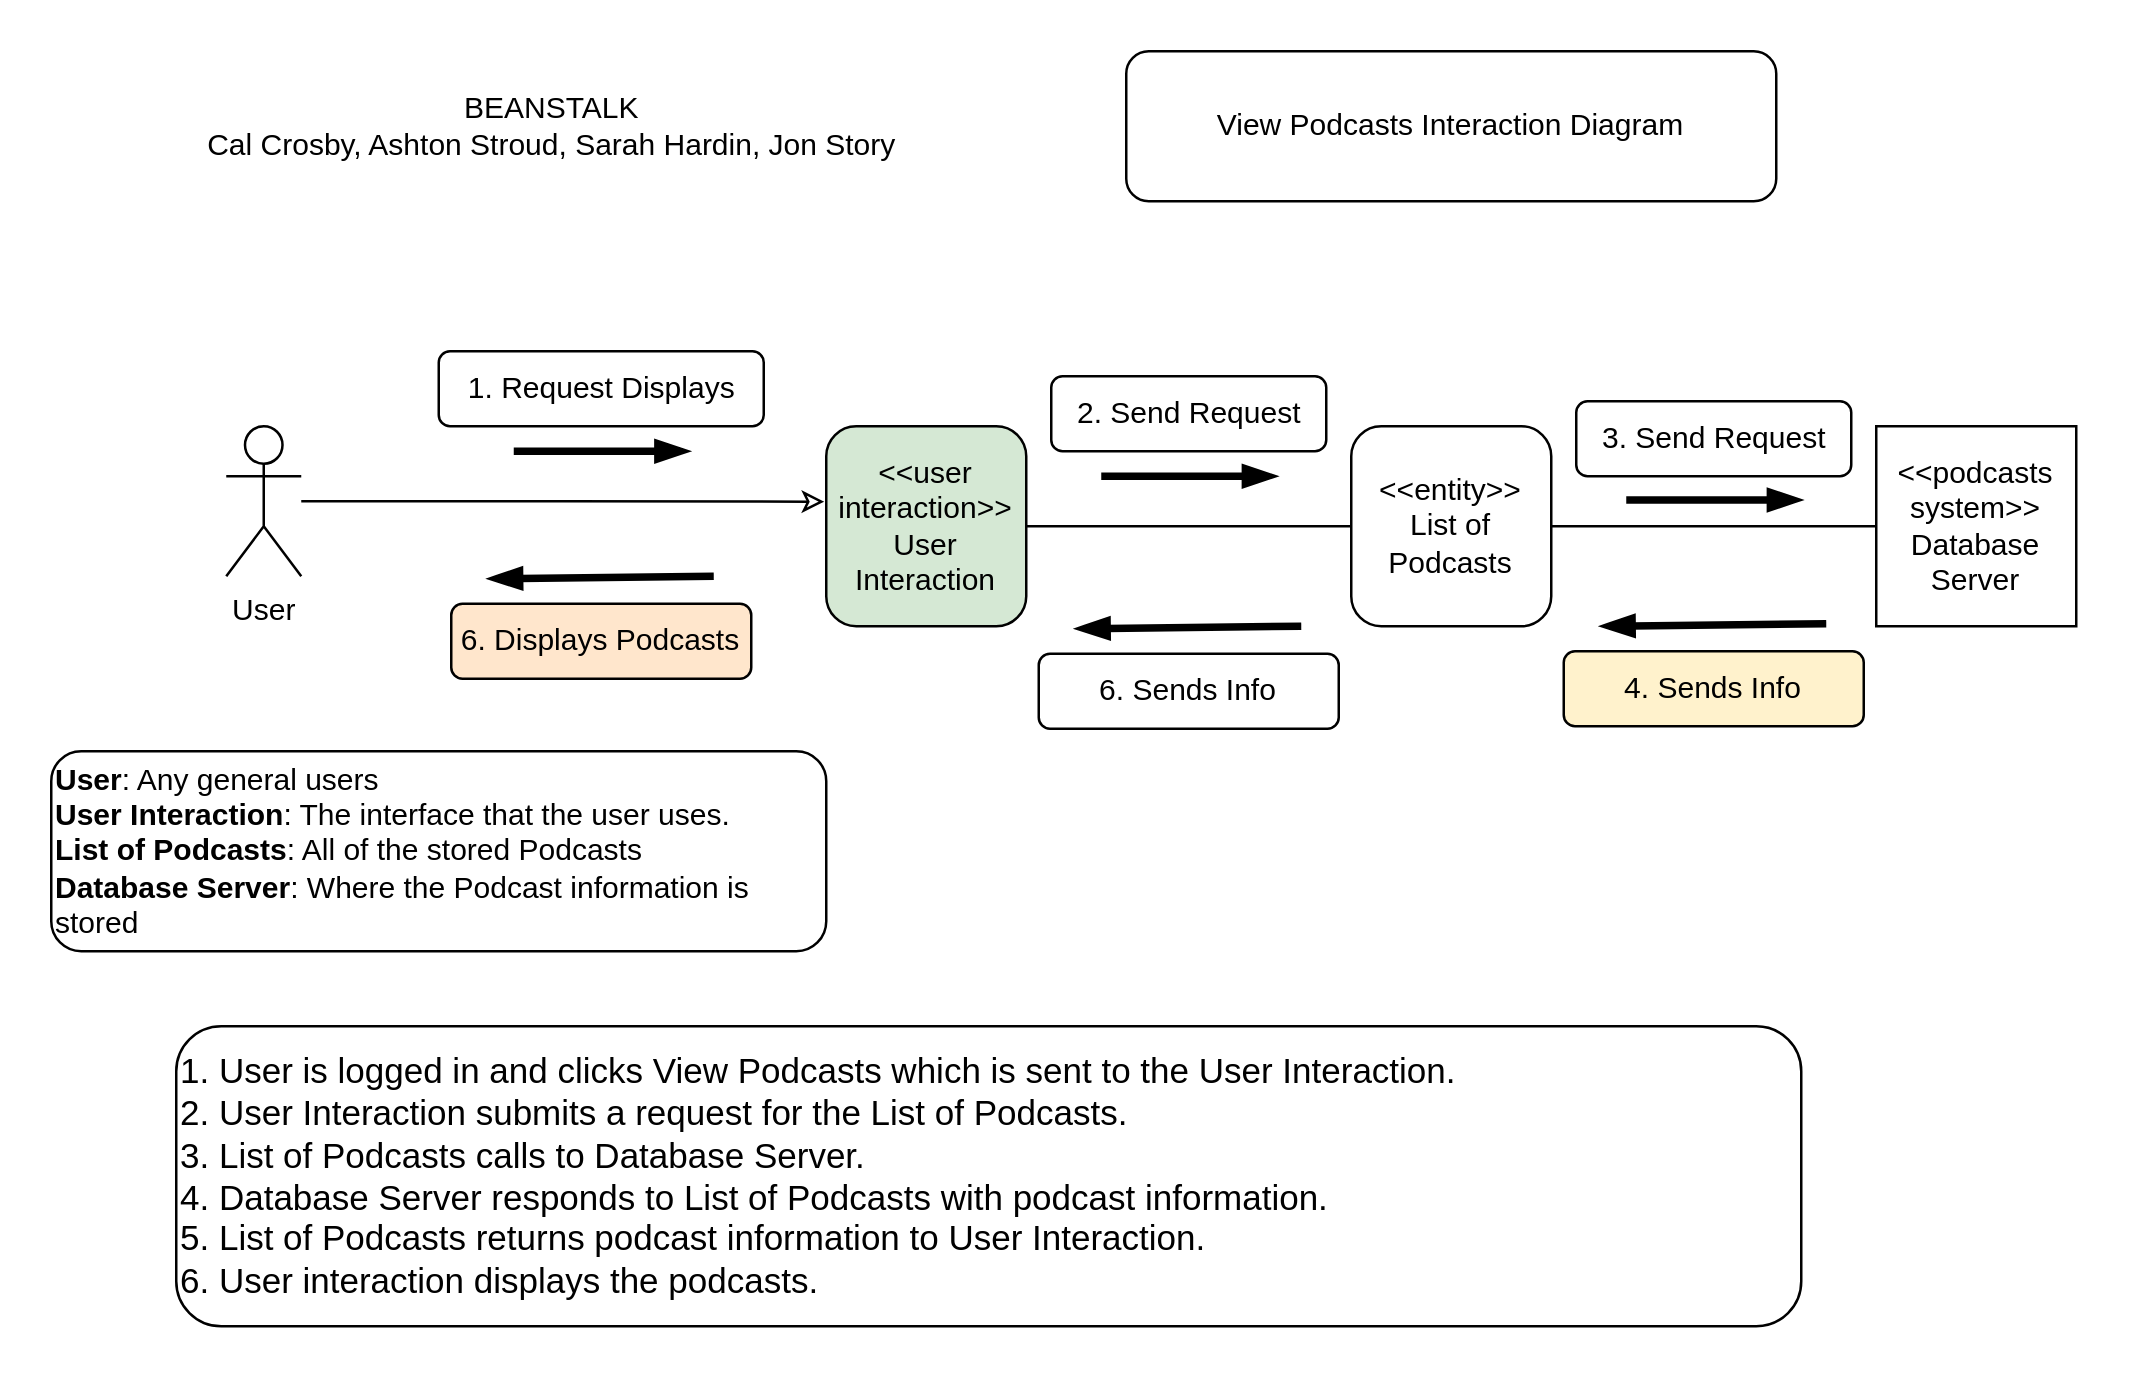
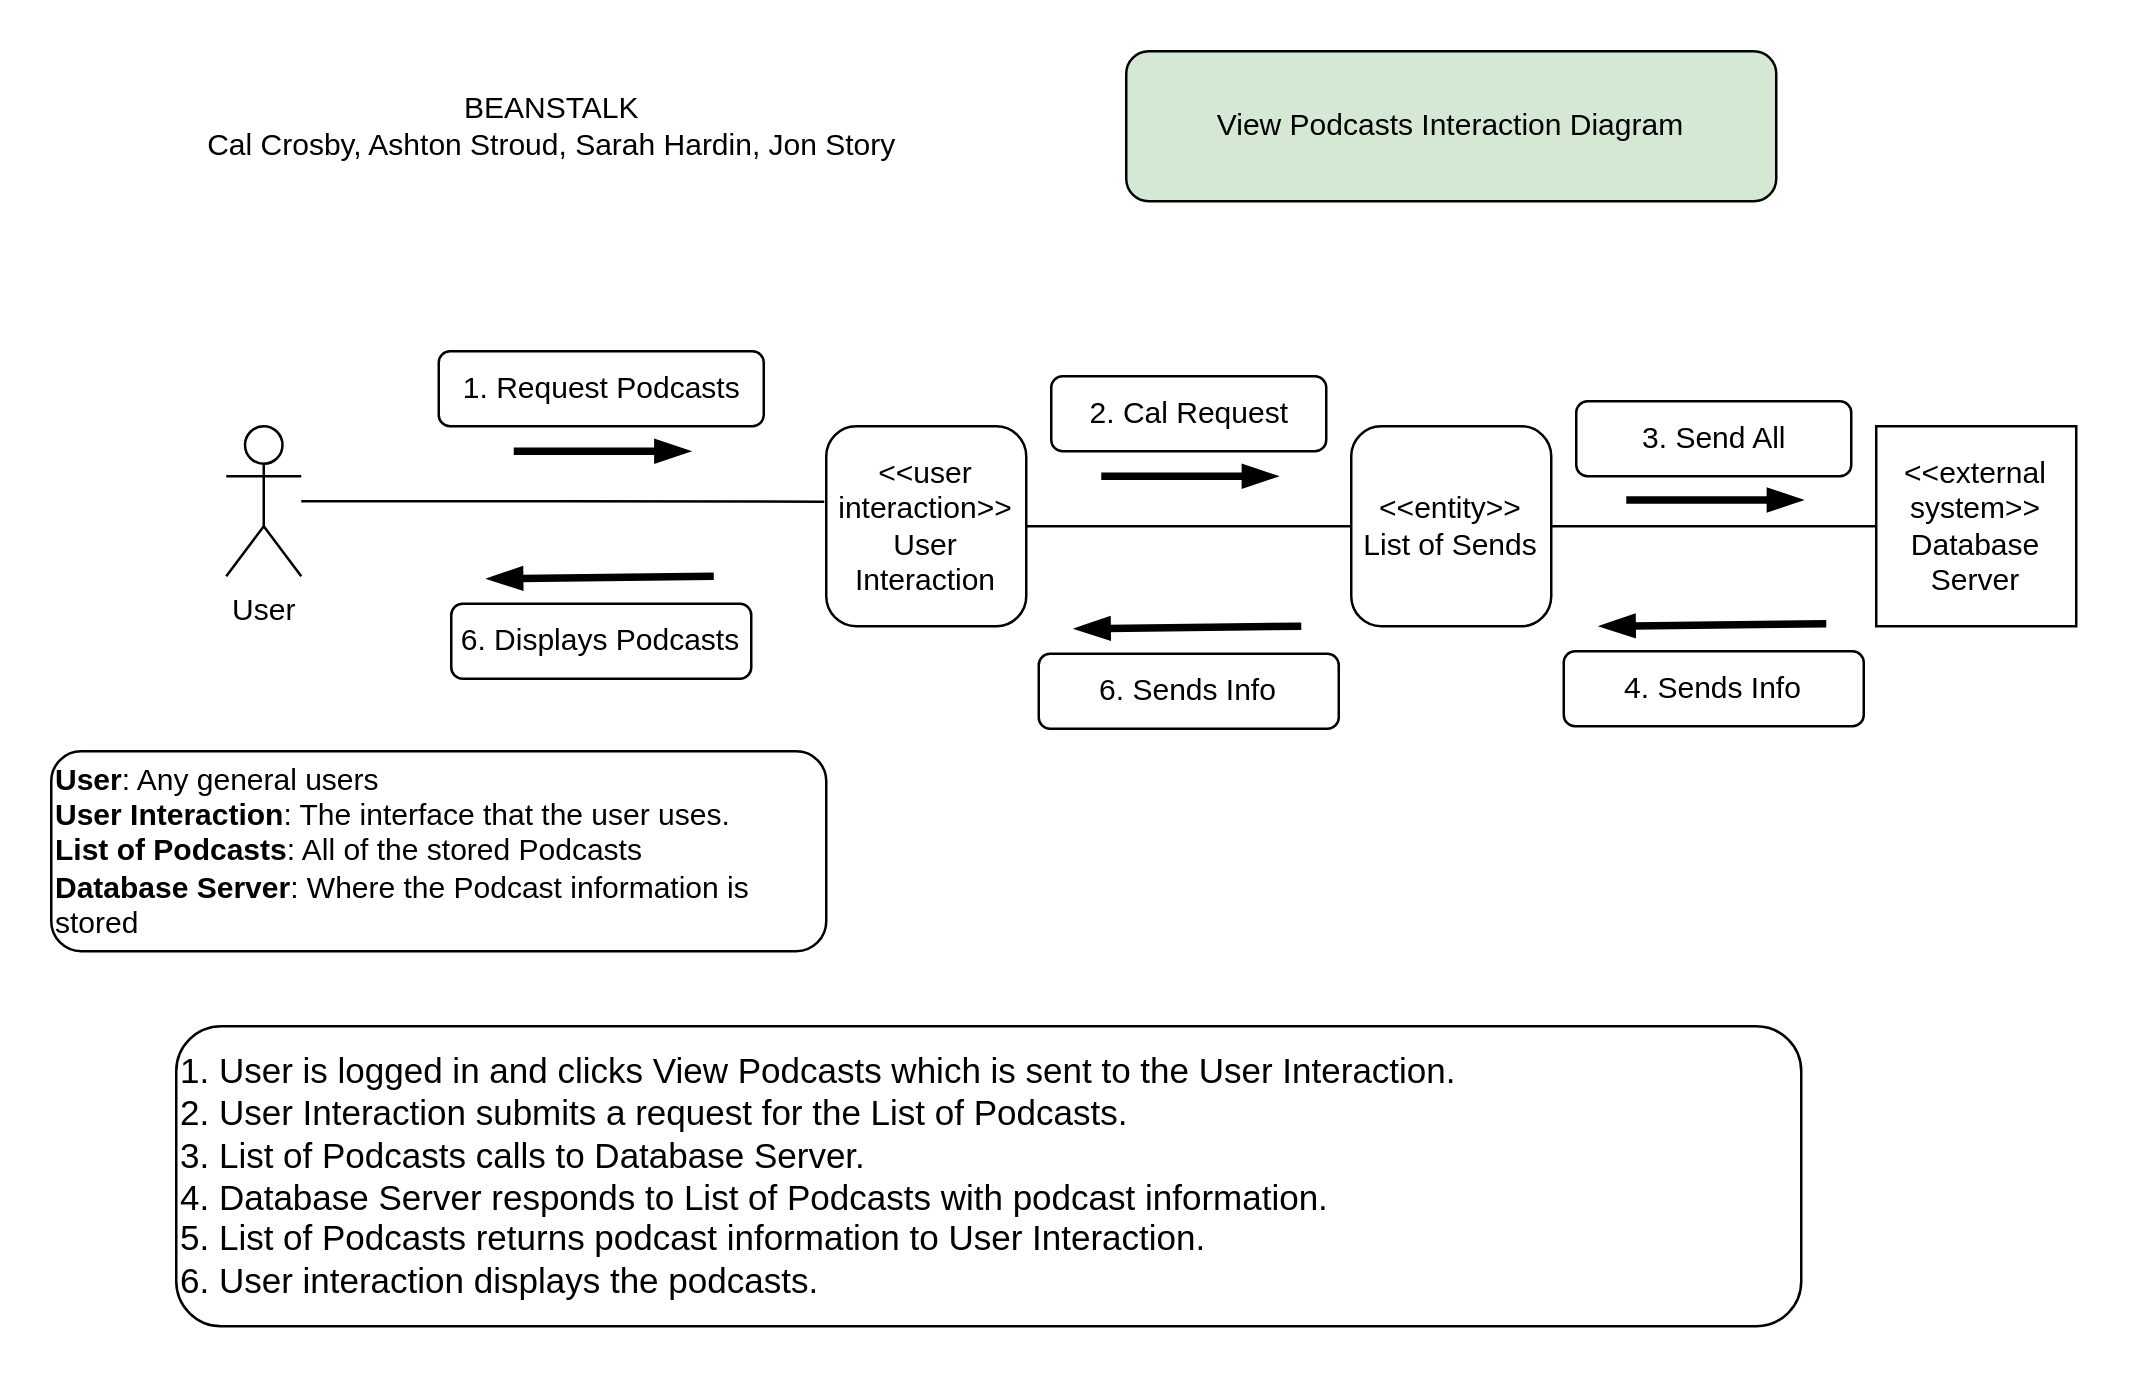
node "View Podcasts Interaction Diagram": fillcolor #ffffff -> #d5e8d4
node "1. Request Displays": label "1. Request Displays" -> "1. Request Podcasts"
node "2. Send Request": label "2. Send Request" -> "2. Cal Request"
node "3. Send Request": label "3. Send Request" -> "3. Send All"
edge "User" -> "<<user interaction>> User Interaction": arrowhead classic -> none
node "<<user interaction>> User Interaction": fillcolor #d5e8d4 -> #ffffff
node "<<entity>> List of Podcasts": label "<<entity>> List of Podcasts" -> "<<entity>> List of Sends"
node "<<podcasts system>> Database Server": label "<<podcasts system>> Database Server" -> "<<external system>> Database Server"
node "6. Displays Podcasts": fillcolor #ffe6cc -> #ffffff
node "4. Sends Info": fillcolor #fff2cc -> #ffffff
